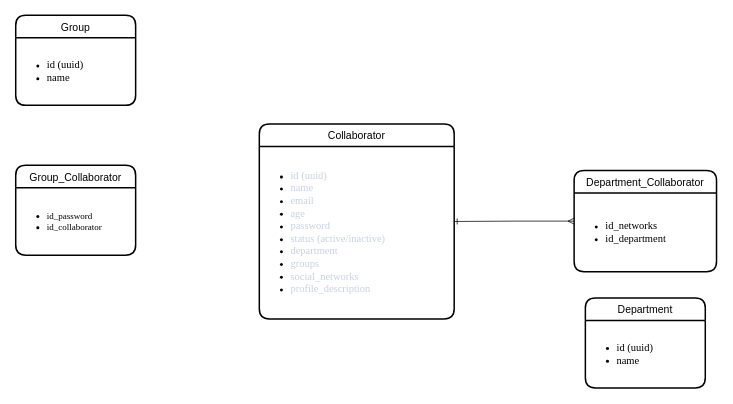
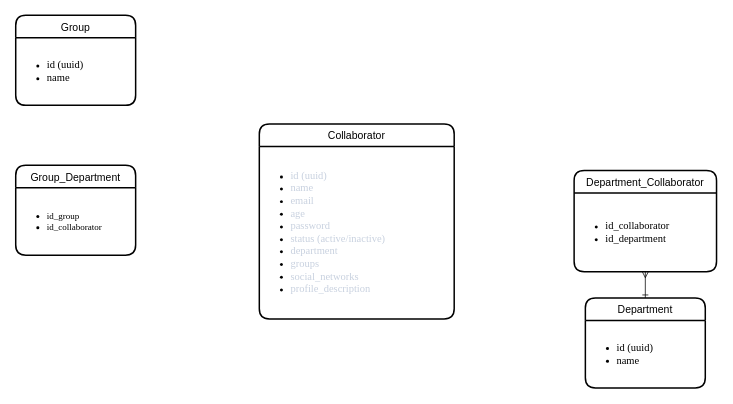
node "Group_Collaborator": label "Group_Collaborator" -> "Group_Department"
edge "Department_Collaborator" -- "Collaborator": removed
node "id_password id_collaborator": label "id_password id_collaborator" -> "id_group id_collaborator"
node "id_networks id_department": label "id_networks id_department" -> "id_collaborator id_department"
edge "Department_Collaborator" -- "Department": added
